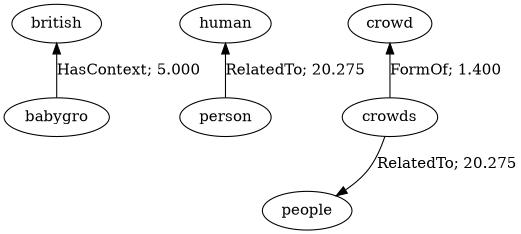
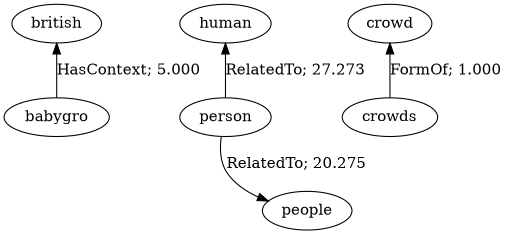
edge "person" -> "human": label "RelatedTo; 20.275" -> "RelatedTo; 27.273"
edge "crowds" -> "crowd": label "FormOf; 1.400" -> "FormOf; 1.000"
edge "crowds" -> "people": now "person" -> "people"
